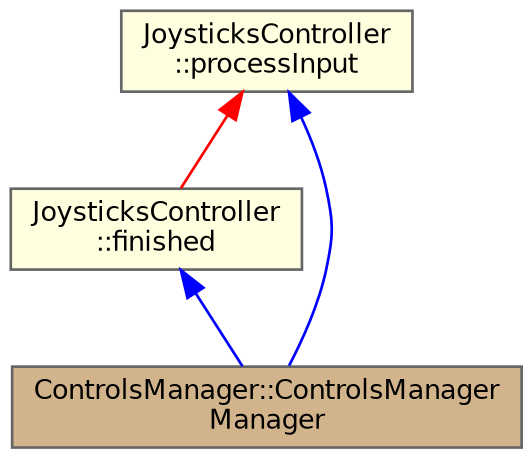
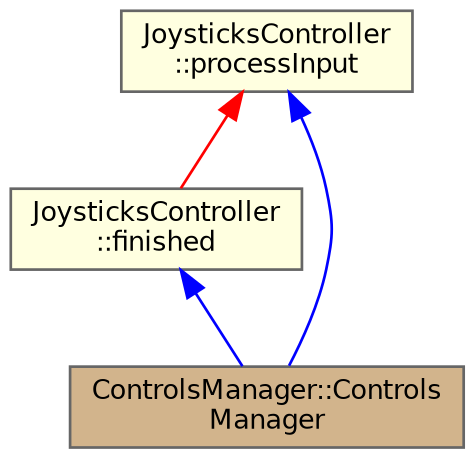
node "ControlsManager::ControlsManager Manager": label "ControlsManager::ControlsManager Manager" -> "ControlsManager::Controls Manager"
